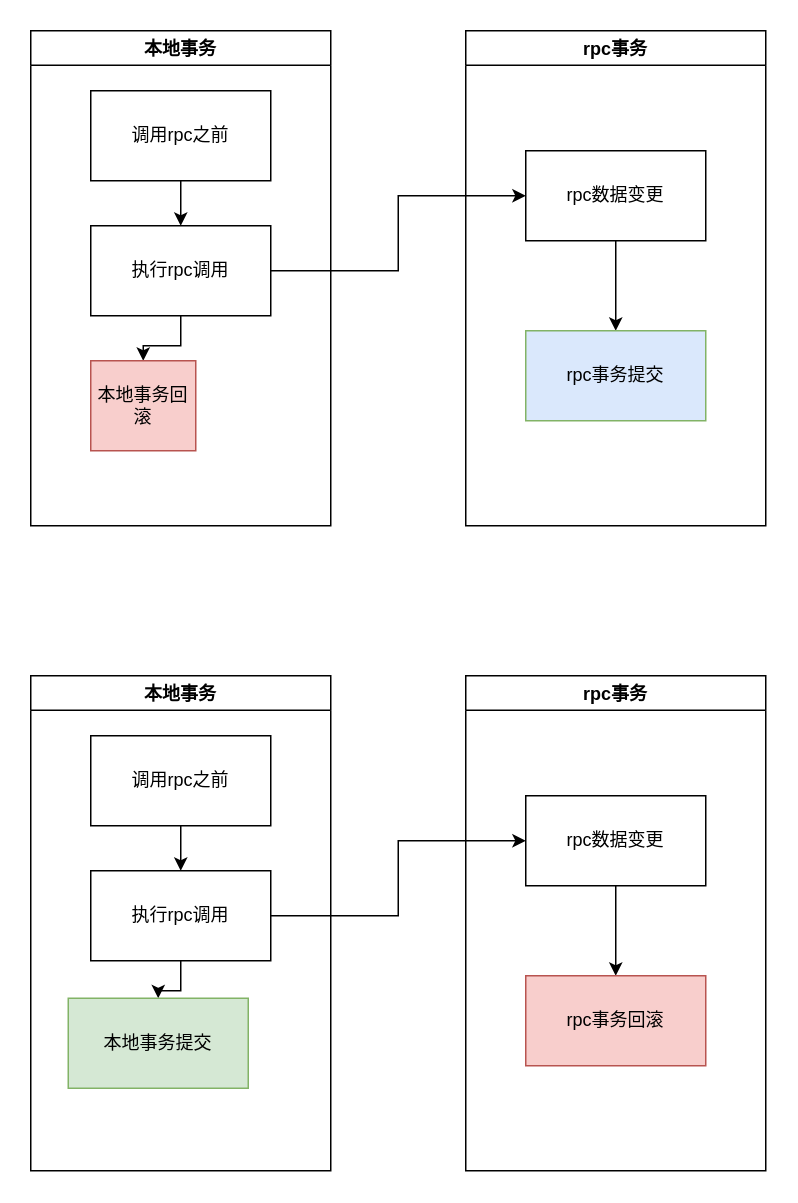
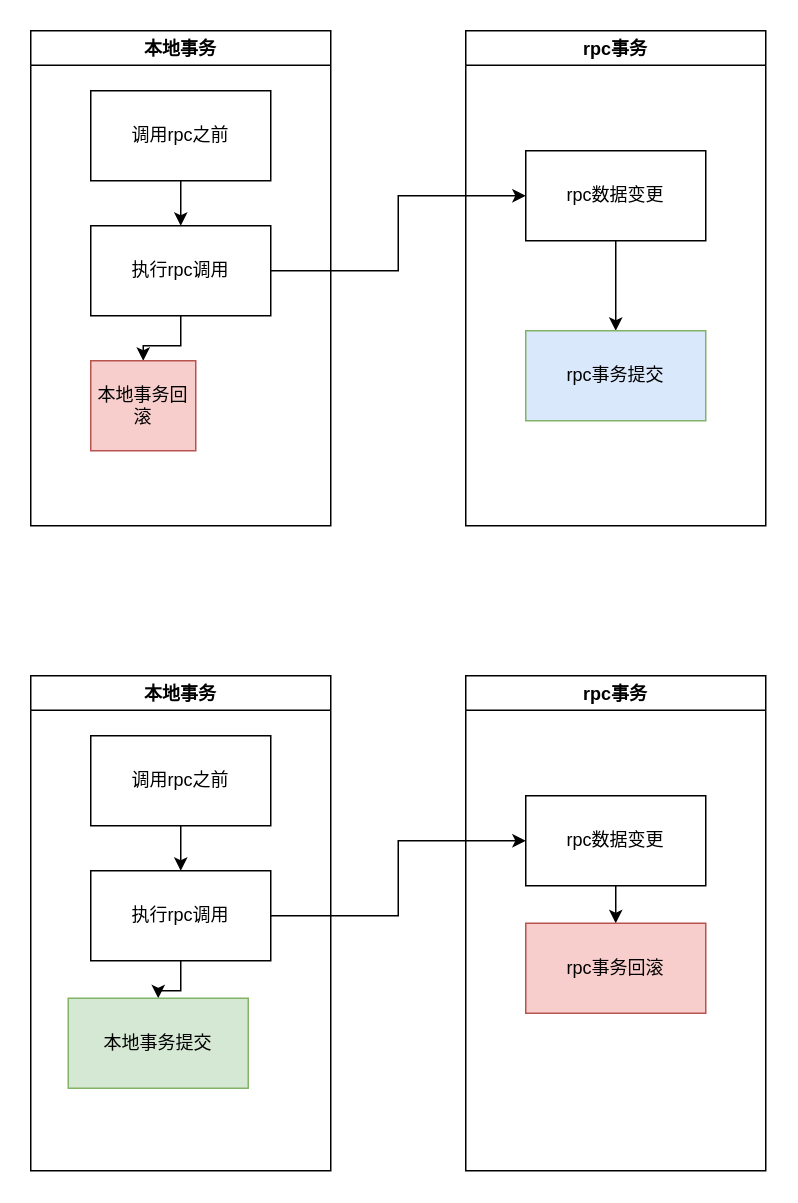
node "rpc事务回滚": moved (616, 1021) -> (616, 968)
